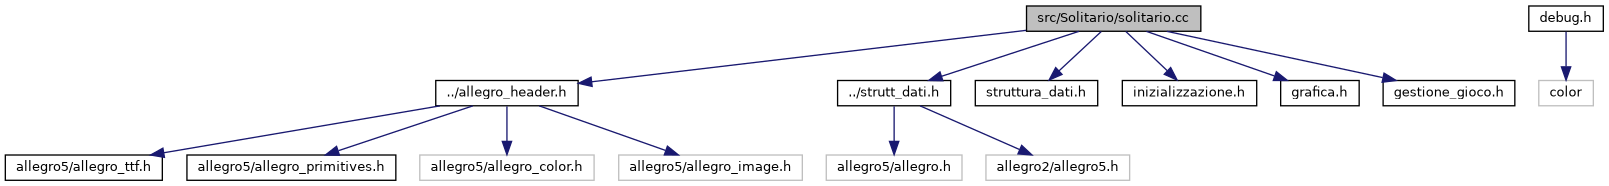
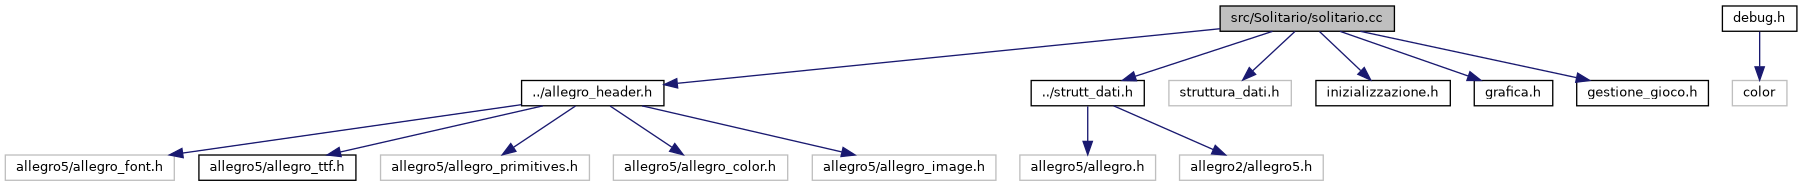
node "struttura_dati.h": color black -> grey75
node "allegro5/allegro_font.h": added
node "allegro5/allegro_primitives.h": color black -> grey75
